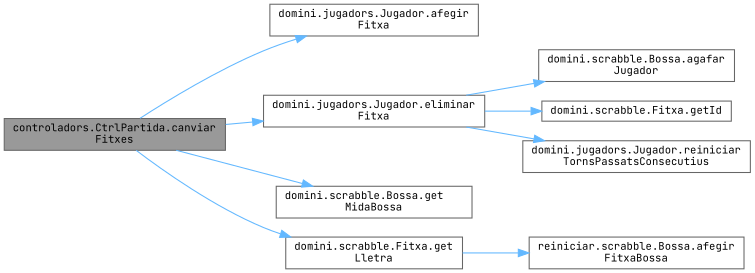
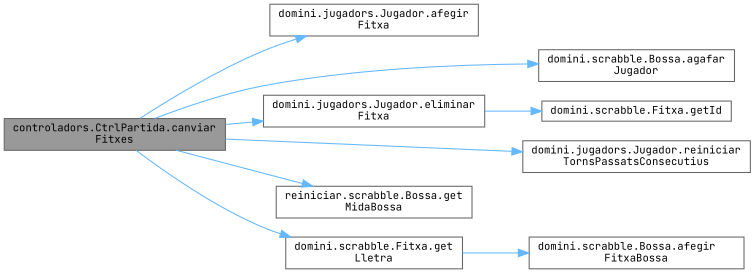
edge "domini.jugadors.Jugador.eliminar Fitxa" -> "domini.scrabble.Bossa.agafar Jugador": now "controladors.CtrlPartida.canviar Fitxes" -> "domini.scrabble.Bossa.agafar Jugador"
edge "domini.jugadors.Jugador.eliminar Fitxa" -> "domini.jugadors.Jugador.reiniciar TornsPassatsConsecutius": now "controladors.CtrlPartida.canviar Fitxes" -> "domini.jugadors.Jugador.reiniciar TornsPassatsConsecutius"
node "domini.scrabble.Bossa.get MidaBossa": label "domini.scrabble.Bossa.get MidaBossa" -> "reiniciar.scrabble.Bossa.get MidaBossa"
node "reiniciar.scrabble.Bossa.afegir FitxaBossa": label "reiniciar.scrabble.Bossa.afegir FitxaBossa" -> "domini.scrabble.Bossa.afegir FitxaBossa"
